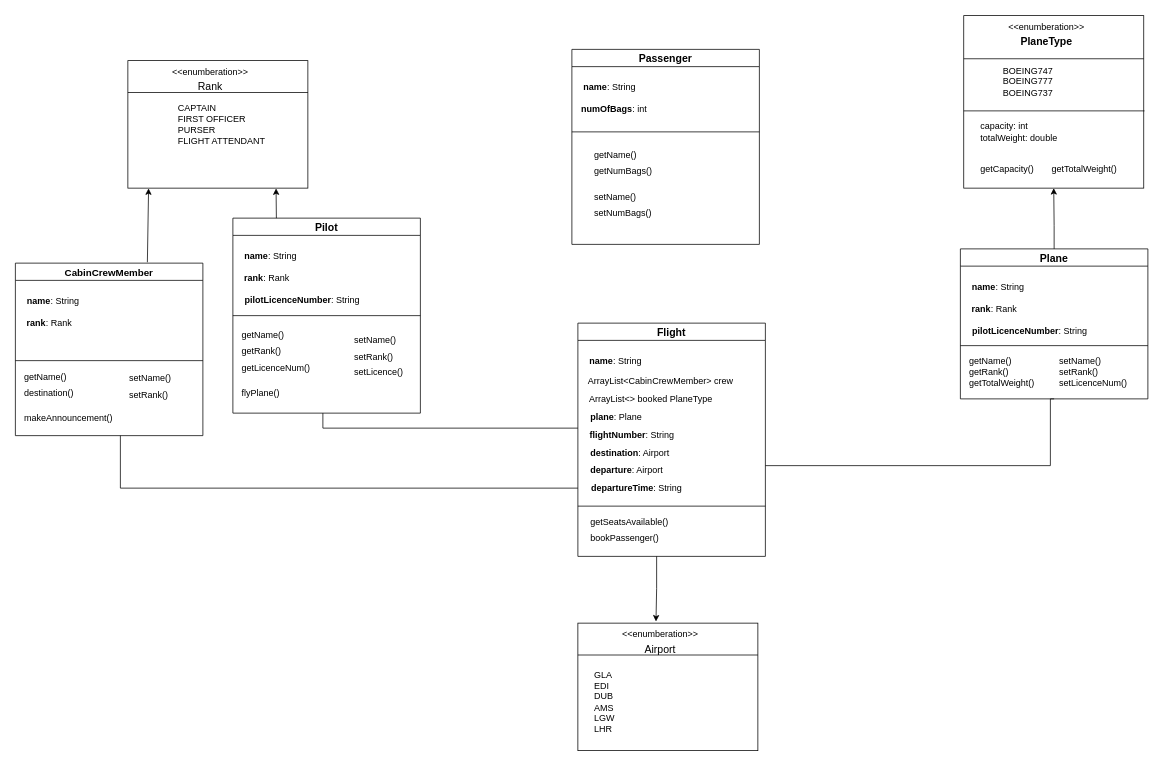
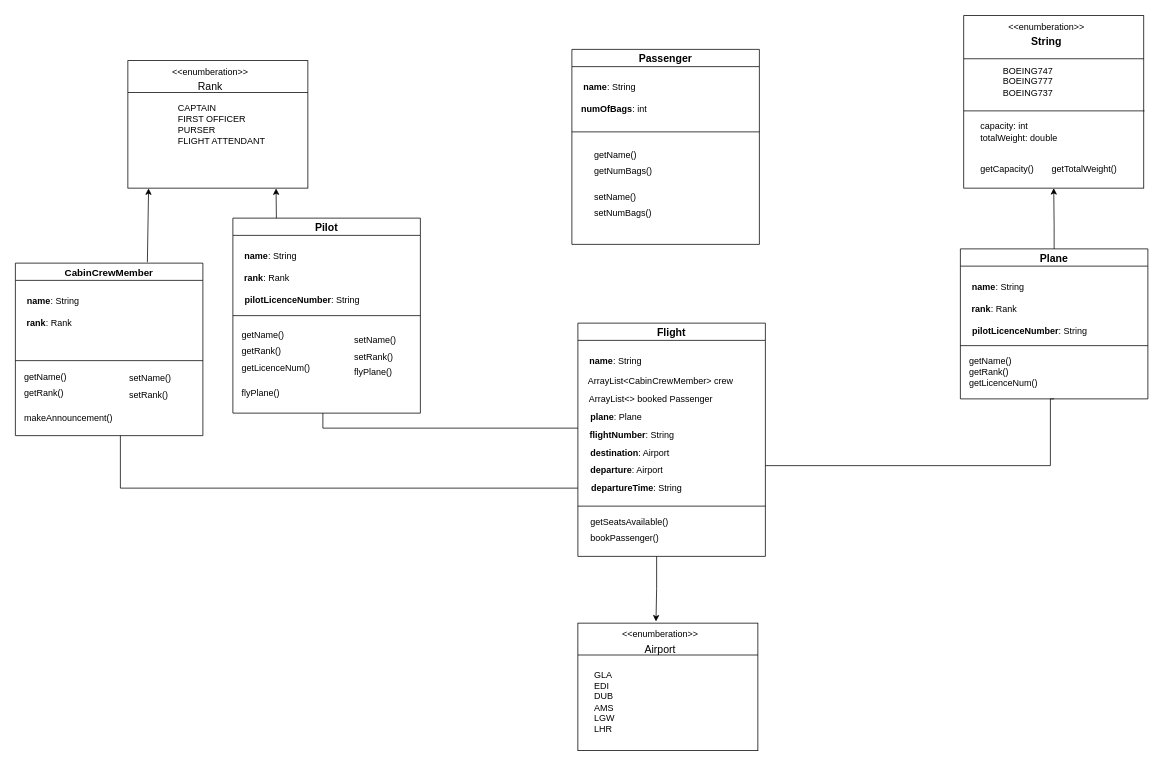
node "PlaneType": label "PlaneType" -> "String"
node "setName() setRank() setLicence()": label "setName() setRank() setLicence()" -> "setName() setRank() flyPlane()"
node "getName() getRank() getTotalWeight()": label "getName() getRank() getTotalWeight()" -> "getName() getRank() getLicenceNum()"
node "setName() setRank() setLicenceNum()": removed
node "getName() destination() makeAnnouncement()": label "getName() destination() makeAnnouncement()" -> "getName() getRank() makeAnnouncement()"
node "ArrayList<> booked PlaneType": label "ArrayList<> booked PlaneType" -> "ArrayList<> booked Passenger"
